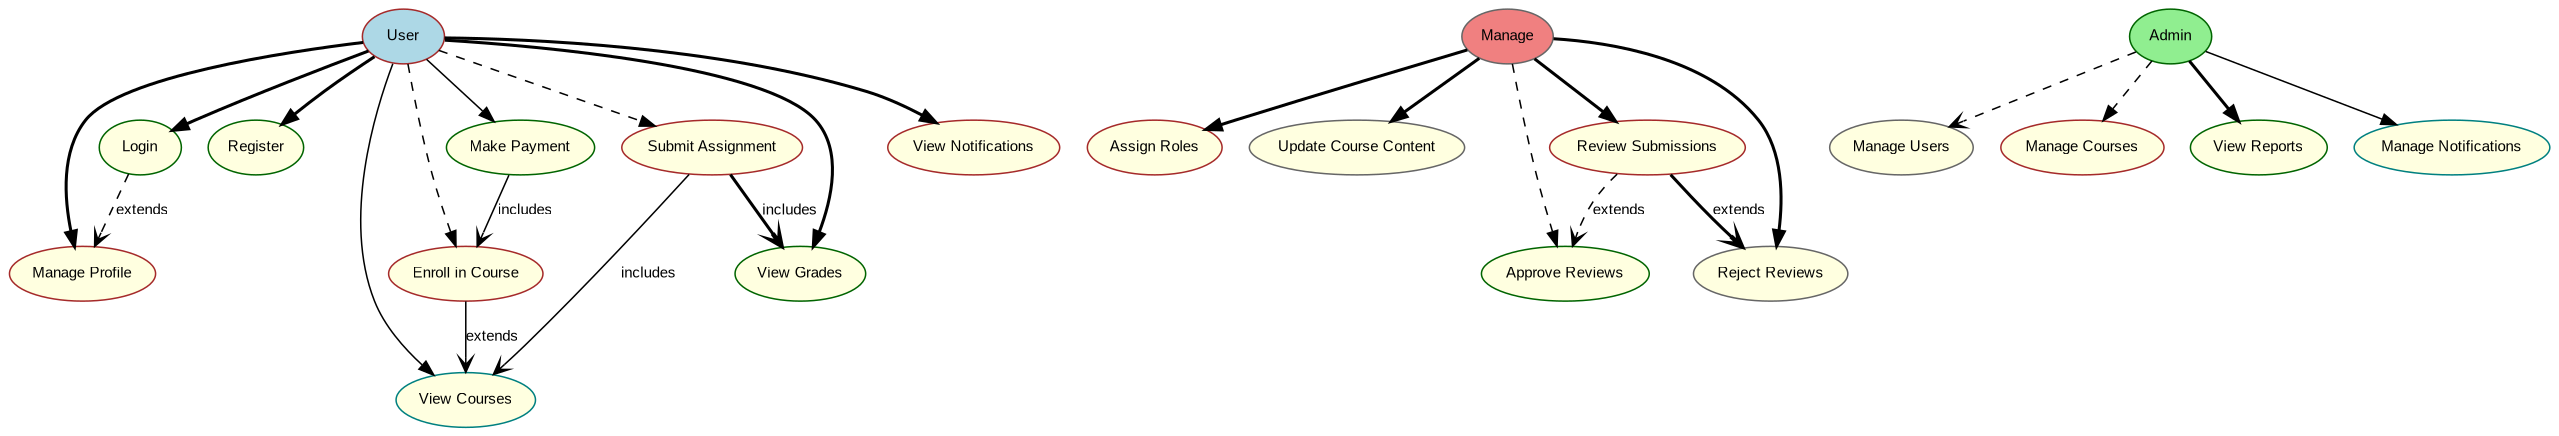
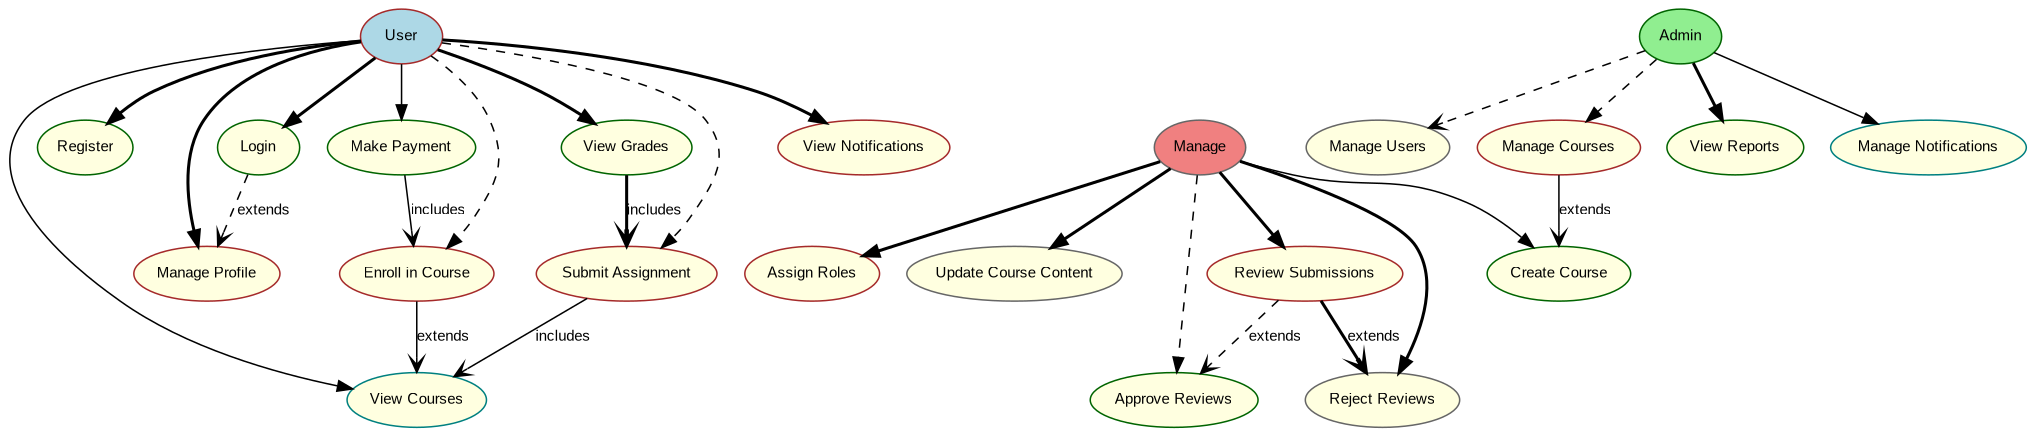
edge "Submit Assignment" -> "View Grades": reversed
node "Create Course": added
